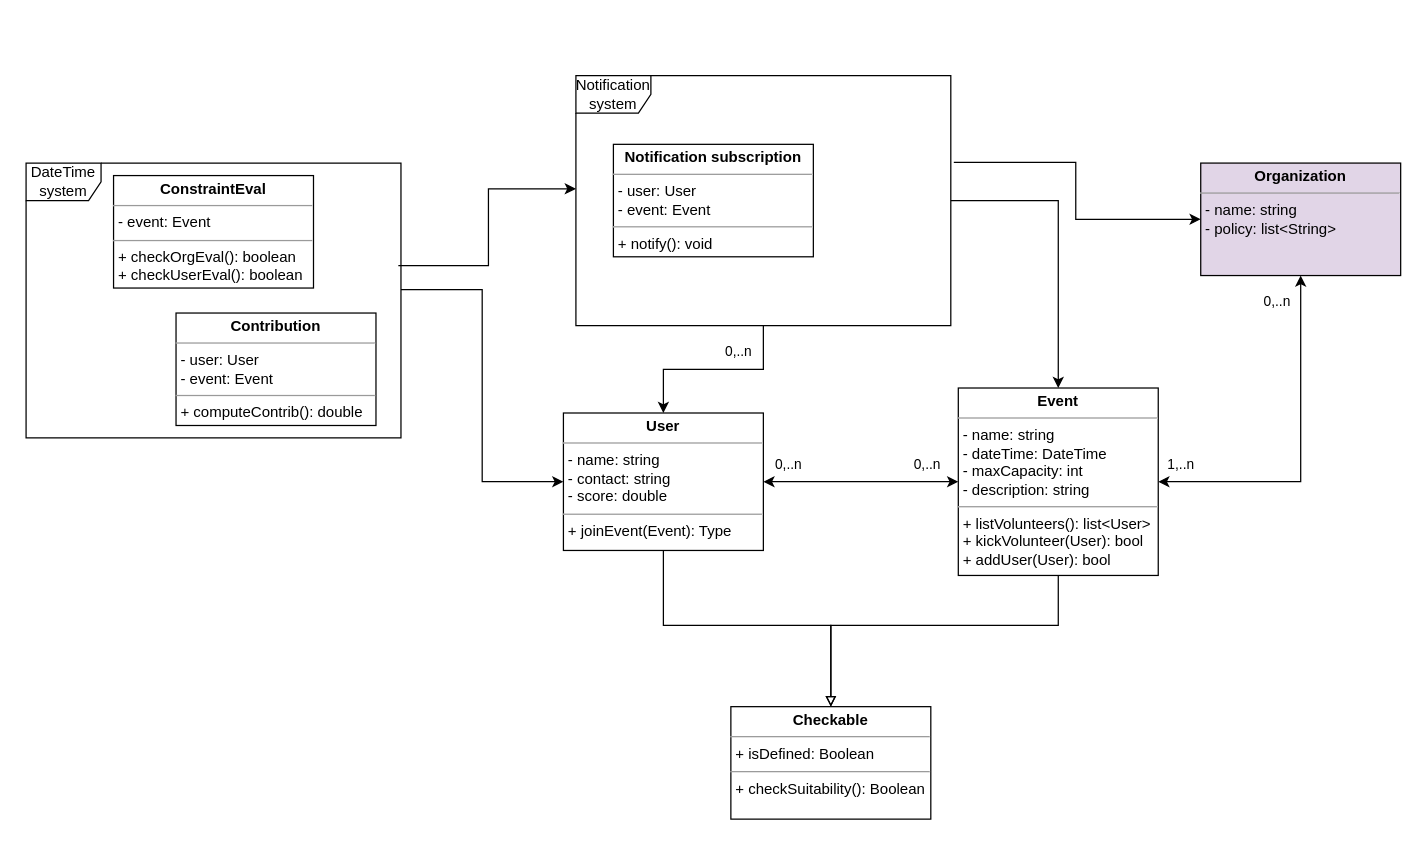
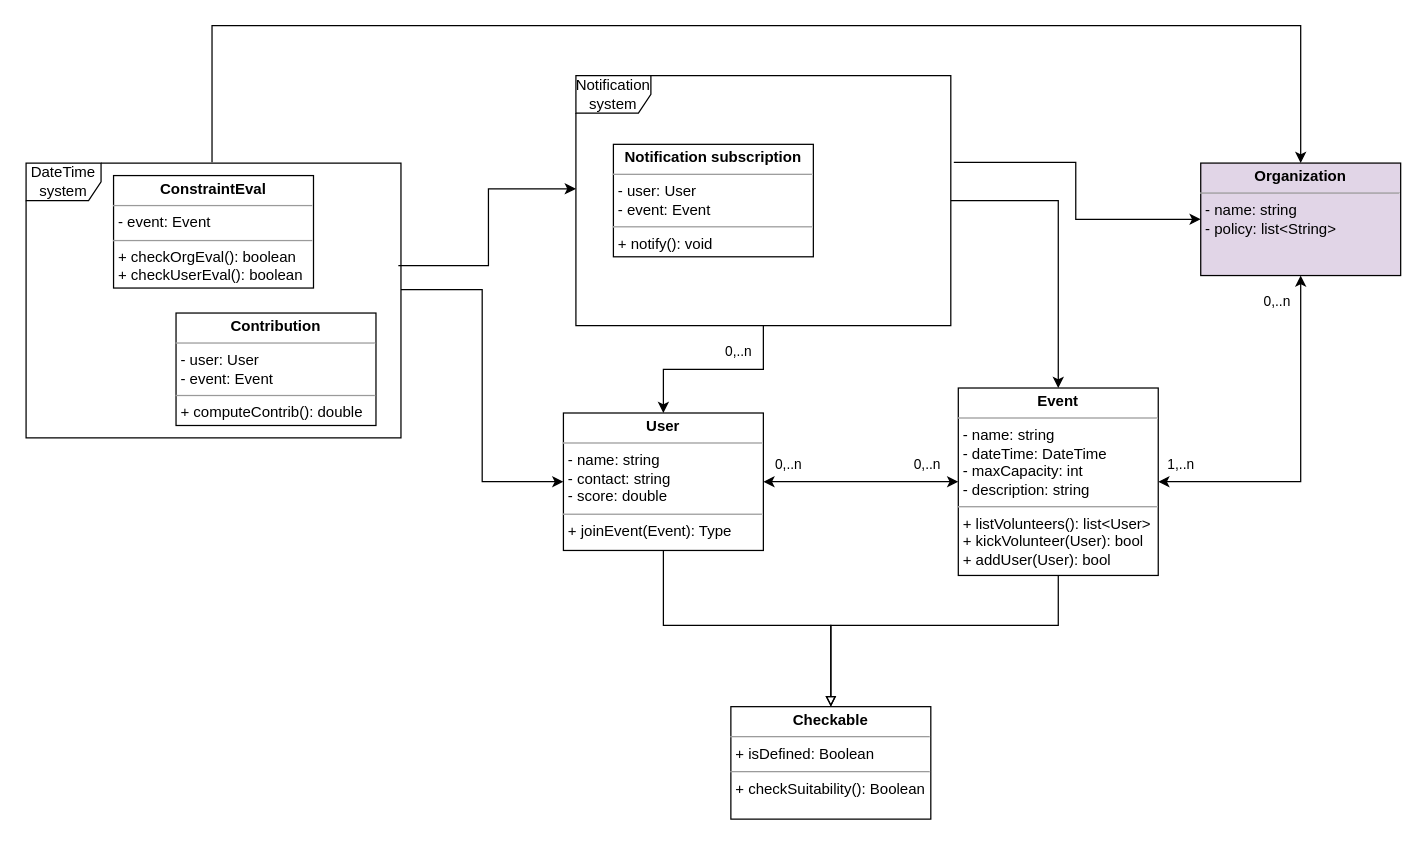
edge "DateTime system" -> "Organization - name: string - policy: list<String>": added
